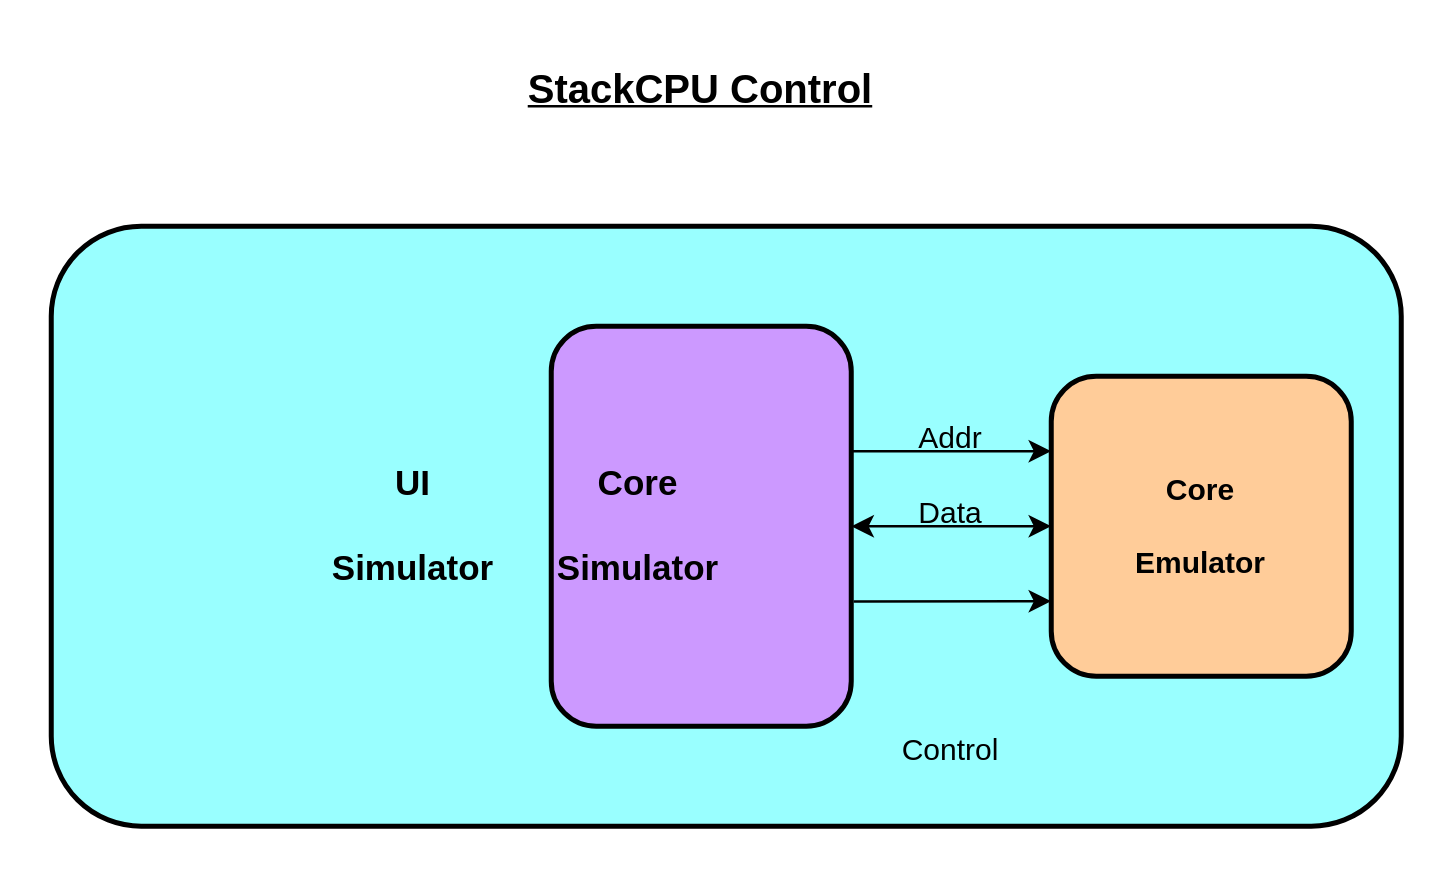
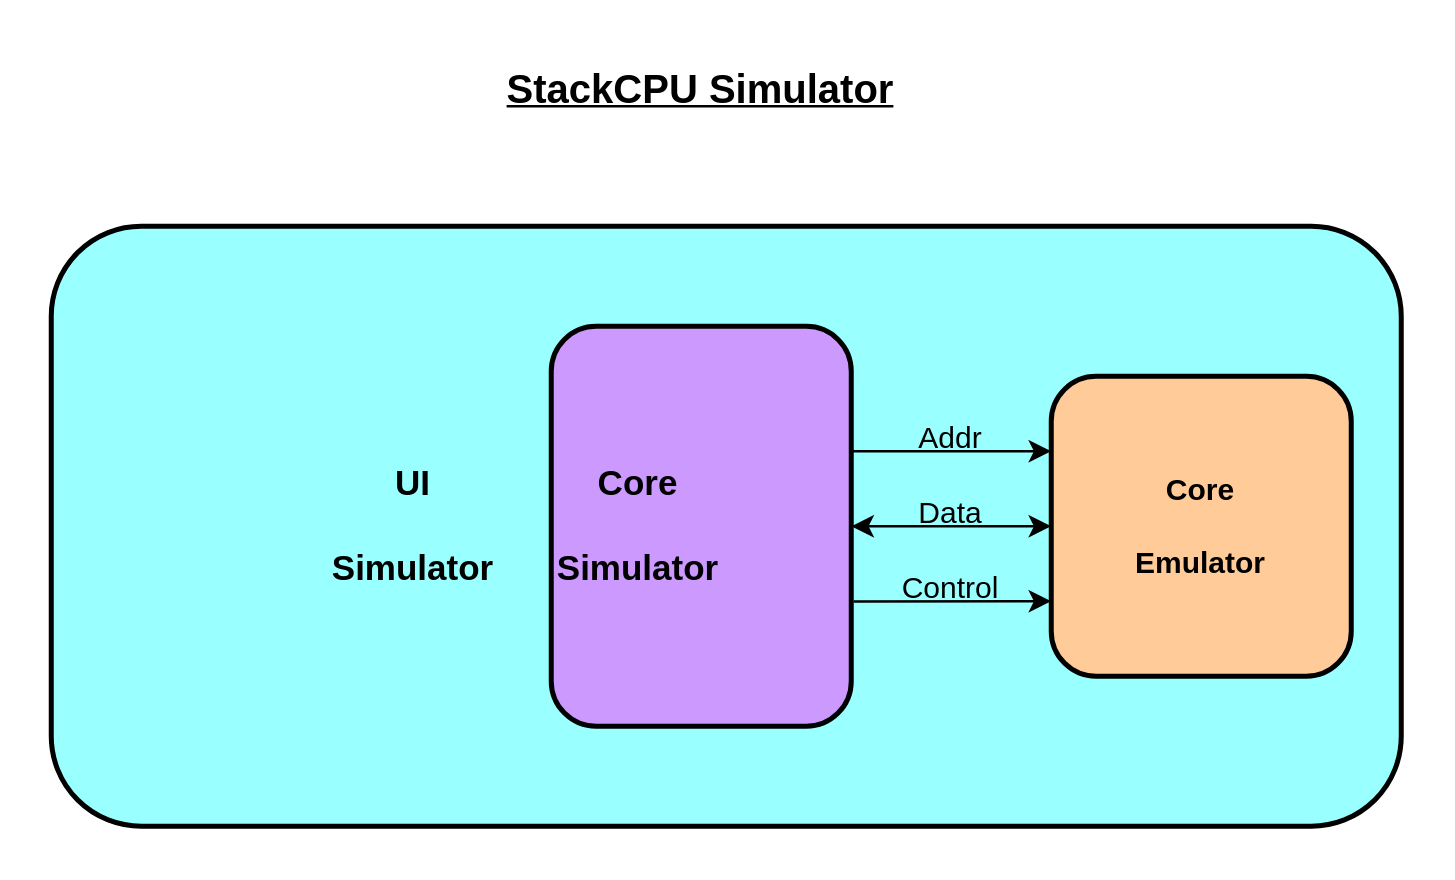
node "StackCPU Control": label "StackCPU Control" -> "StackCPU Simulator"
node "Control": moved (951, 751) -> (951, 589)
